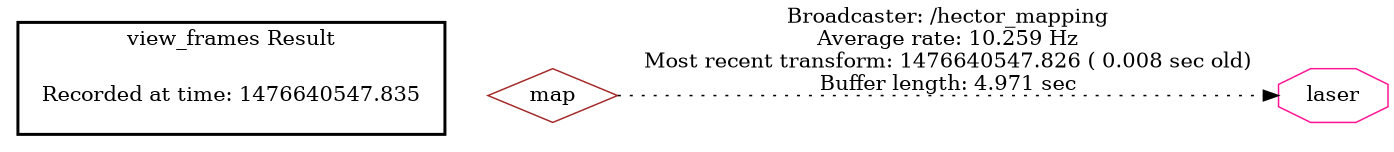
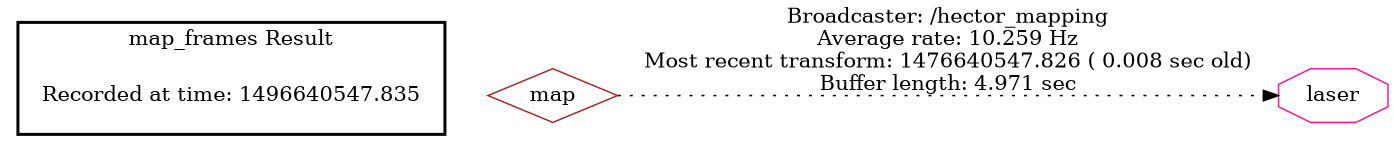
cluster "view_frames Result": label "view_frames Result" -> "map_frames Result"
node "Recorded at time: 1476640547.835": label "Recorded at time: 1476640547.835" -> "Recorded at time: 1496640547.835"
